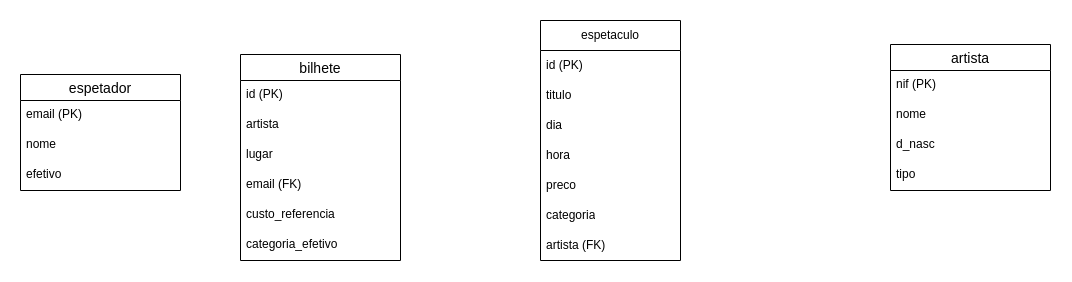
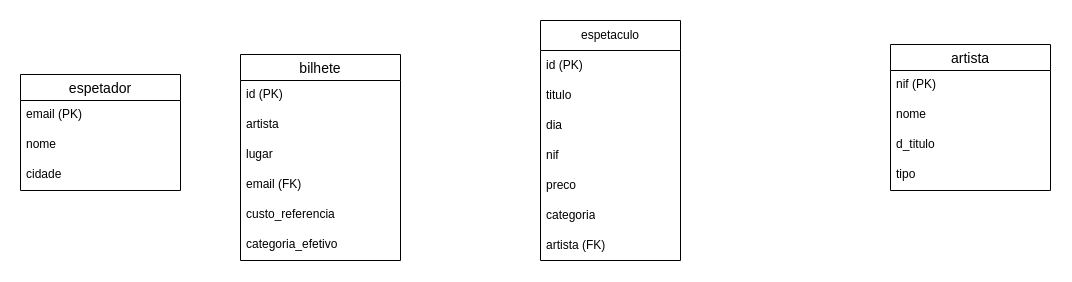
node "d_nasc": label "d_nasc" -> "d_titulo"
node "hora": label "hora" -> "nif"
node "efetivo": label "efetivo" -> "cidade"
